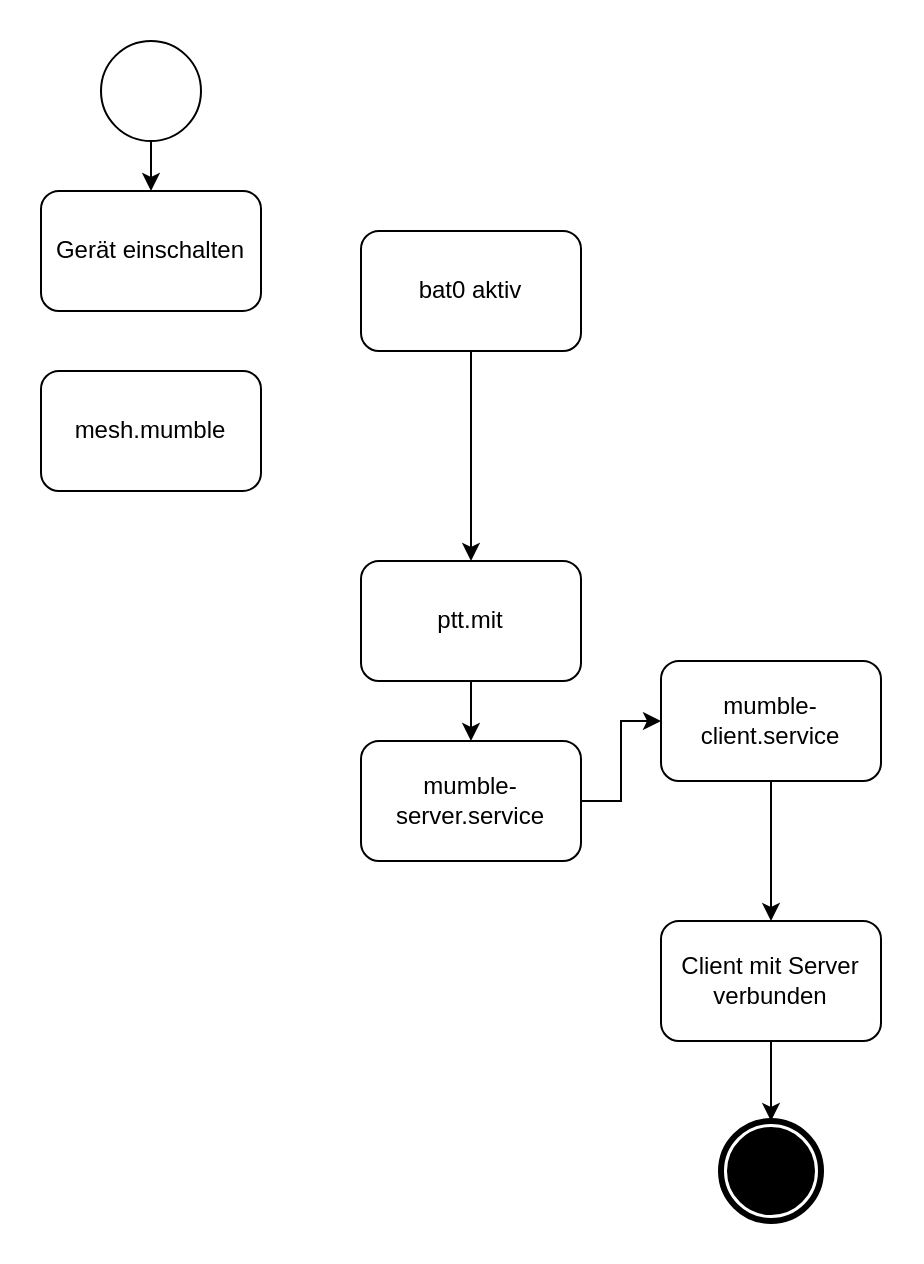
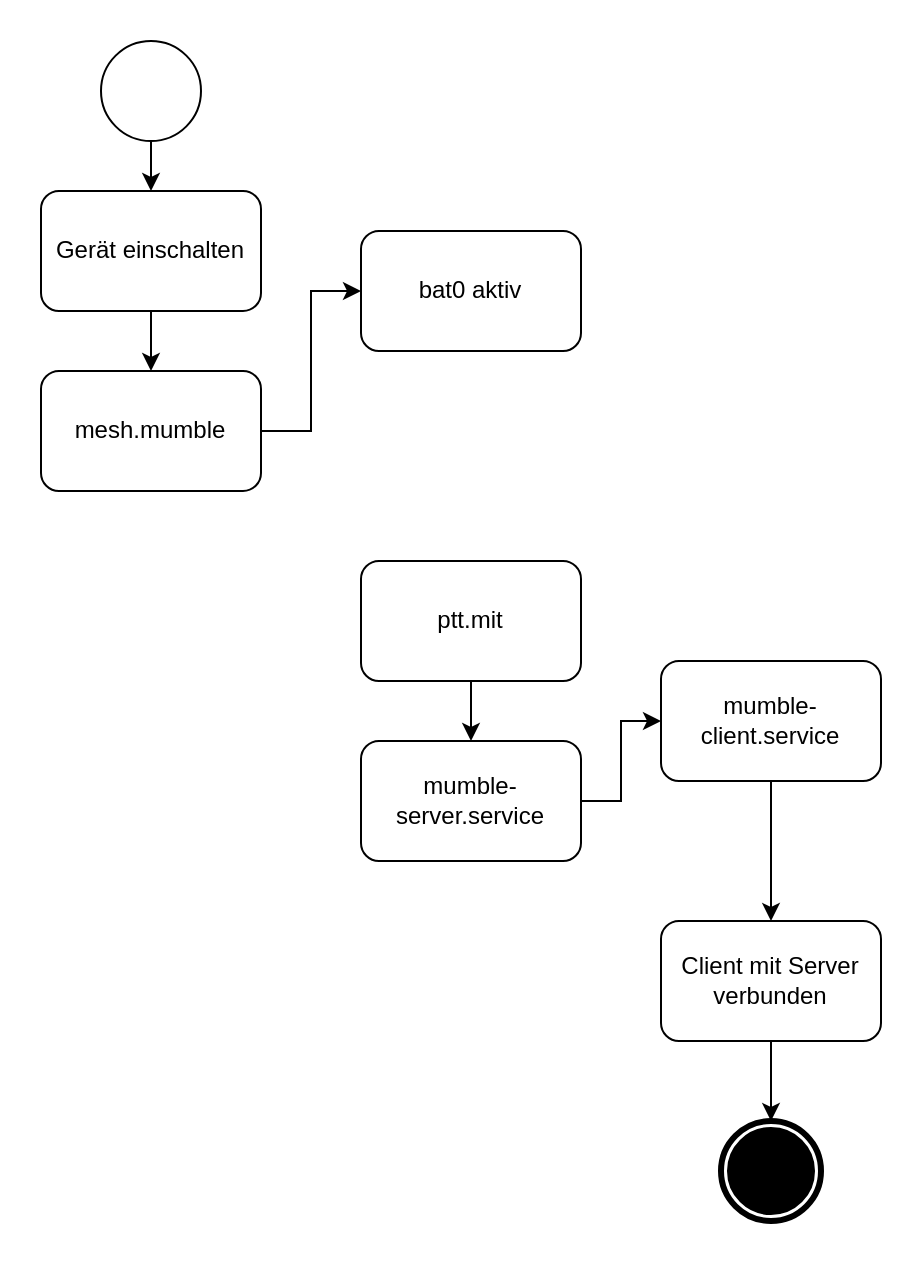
edge "Gerät einschalten" -> "mesh.mumble": added
edge "mesh.mumble" -> "bat0 aktiv": added
edge "bat0 aktiv" -> "ptt.mit": removed
